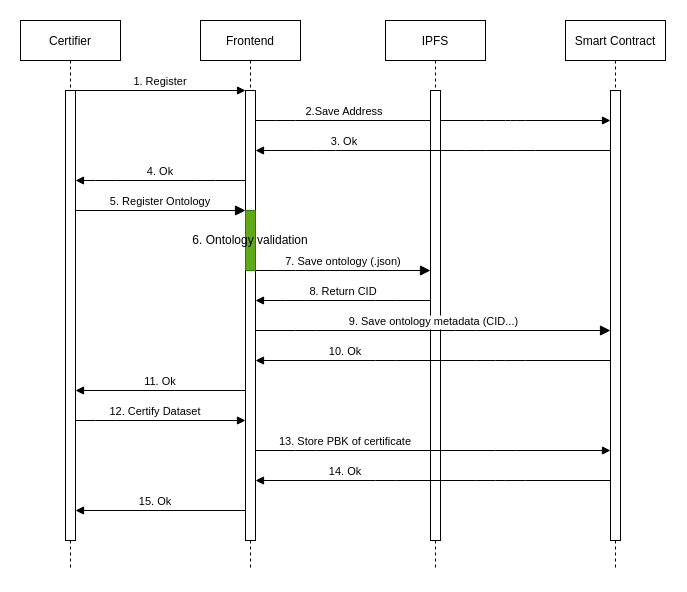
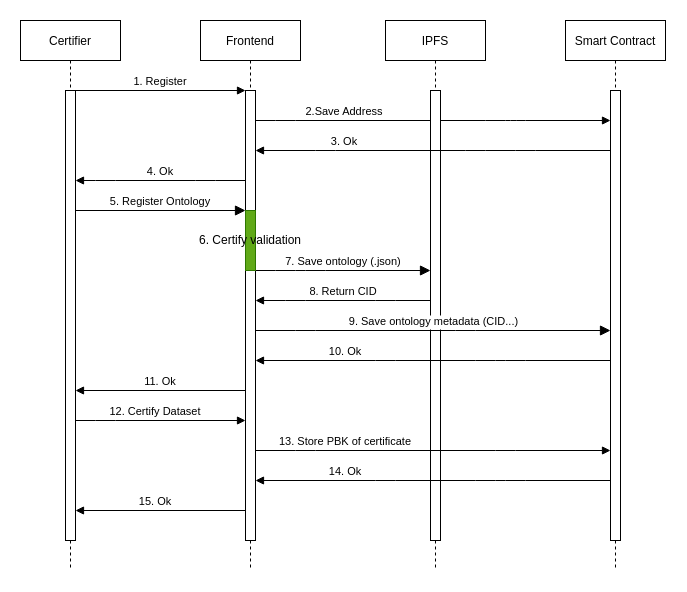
node "6. Ontology validation": label "6. Ontology validation" -> "6. Certify validation"
